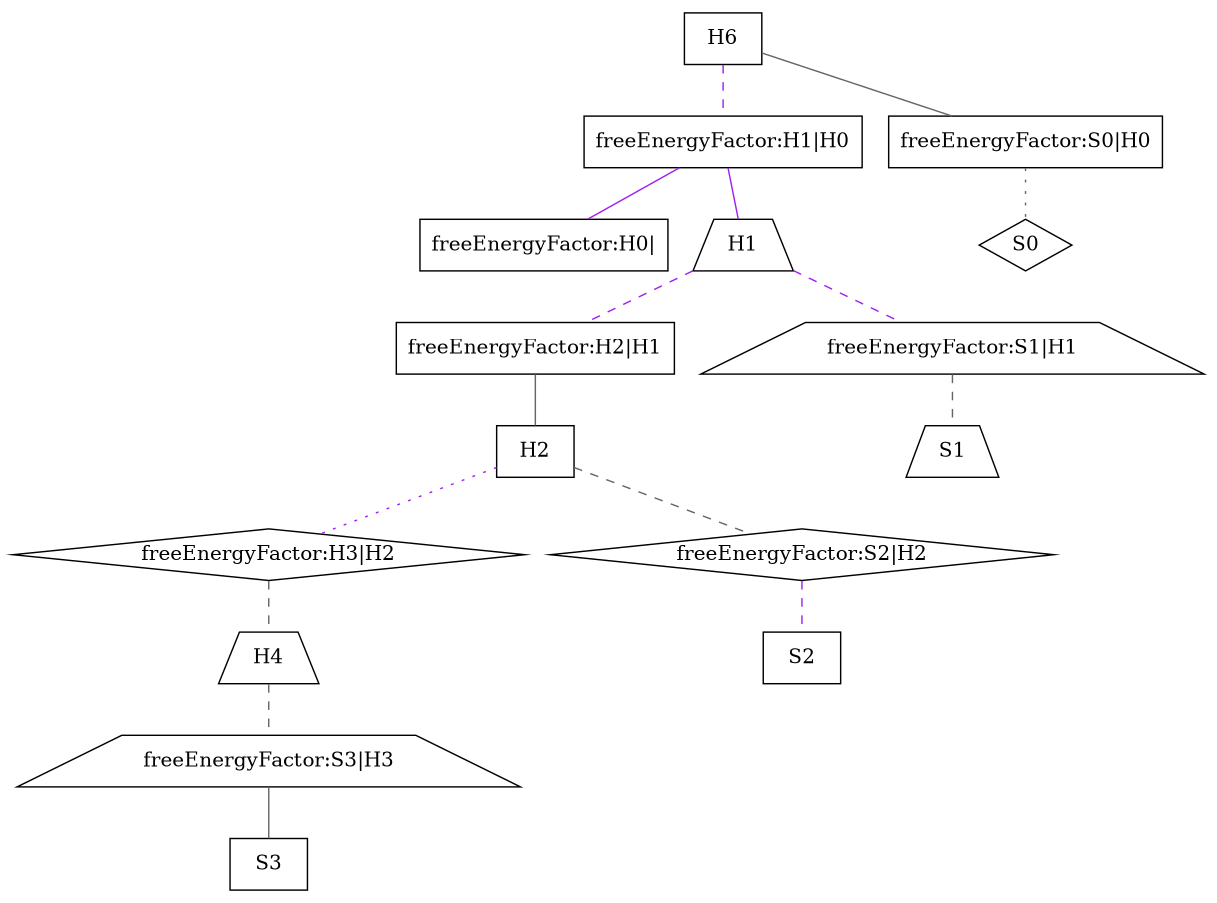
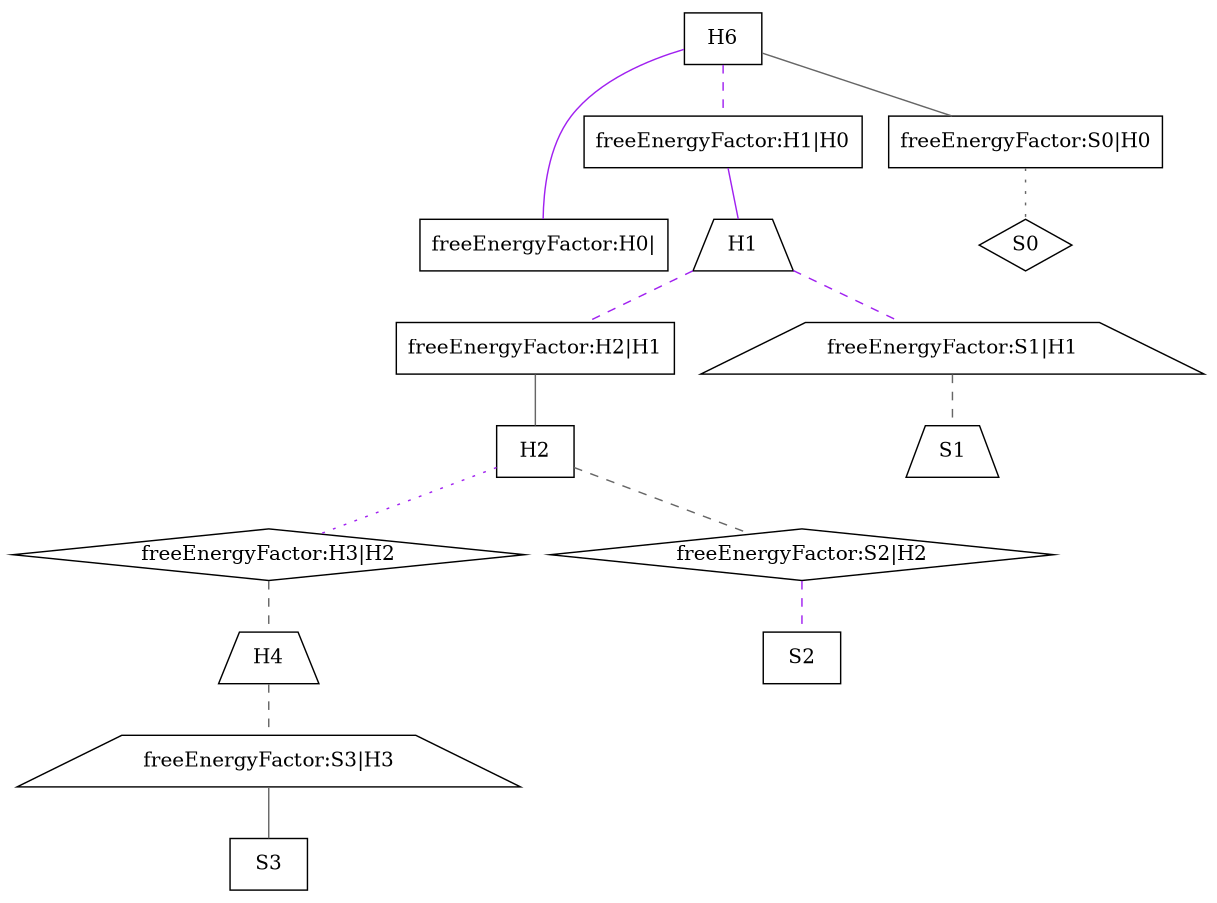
edge "freeEnergyFactor:H1|H0" -- "freeEnergyFactor:H0|": now "H6" -- "freeEnergyFactor:H0|"
